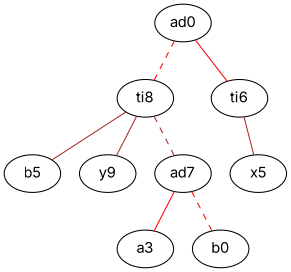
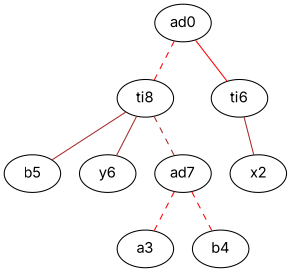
node "y9": label "y9" -> "y6"
node "x5": label "x5" -> "x2"
edge "ad7" -- "a3": style solid -> dashed
node "b0": label "b0" -> "b4"
